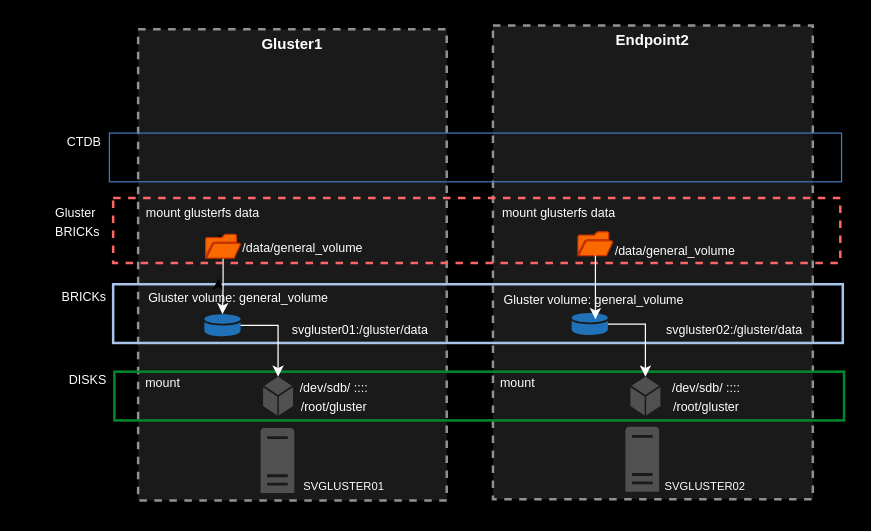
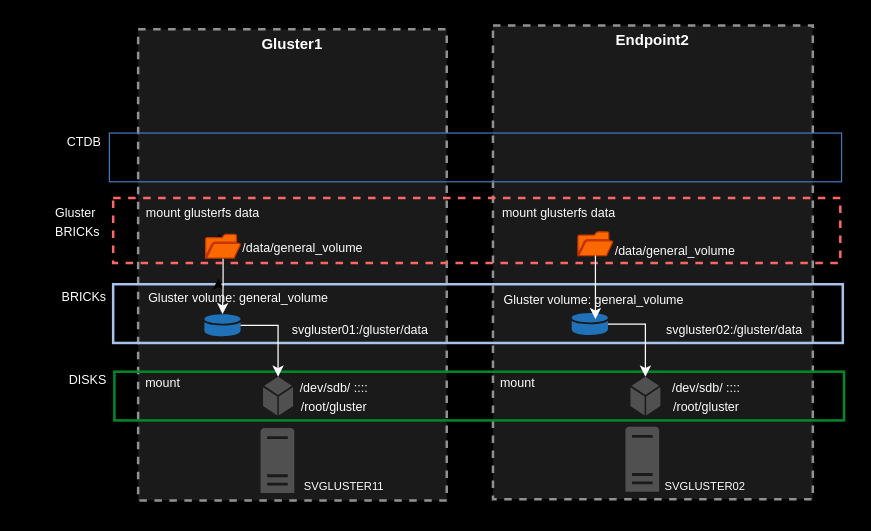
node "SVGLUSTER01": label "SVGLUSTER01" -> "SVGLUSTER11"
